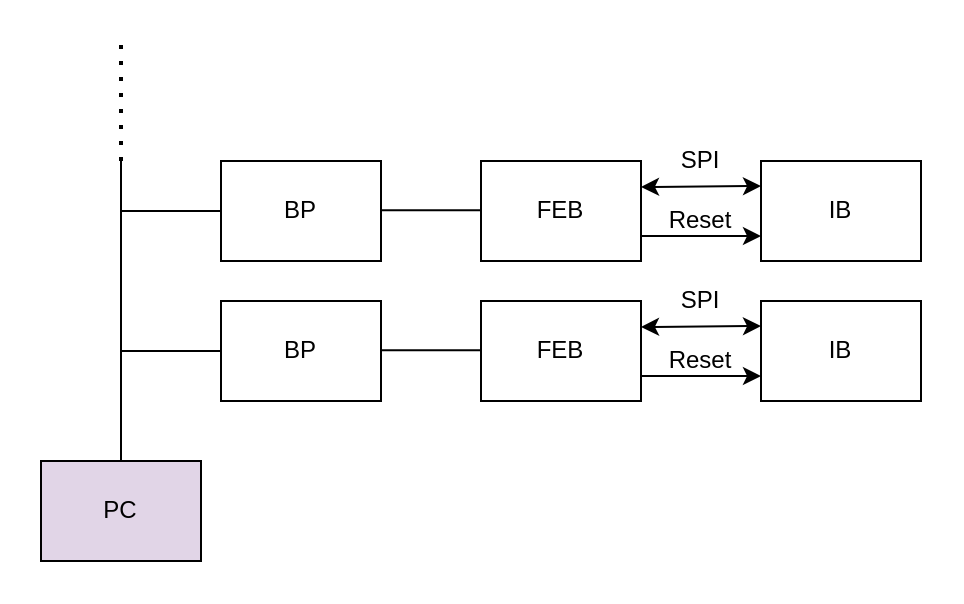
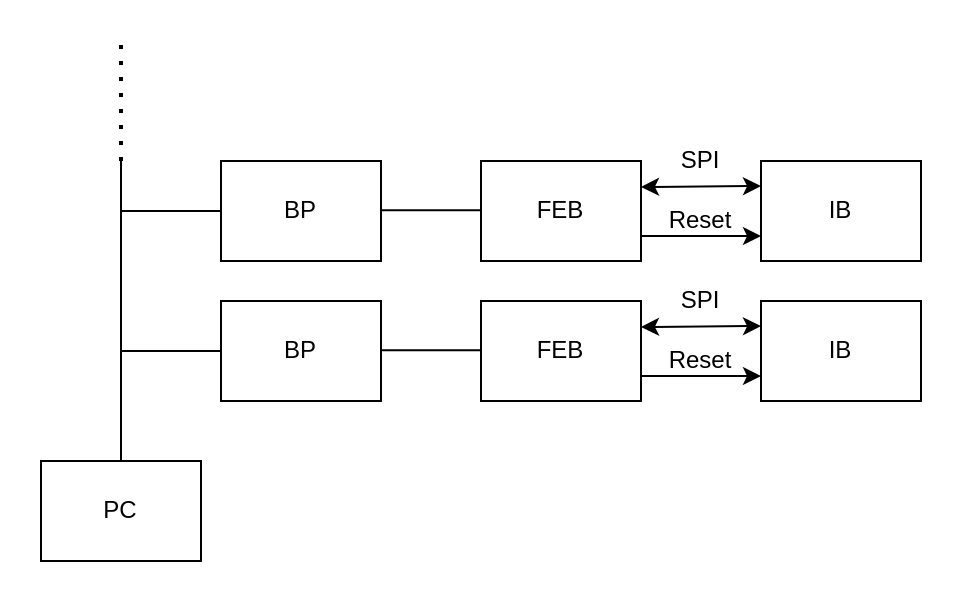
node "PC": fillcolor #e1d5e7 -> #ffffff
